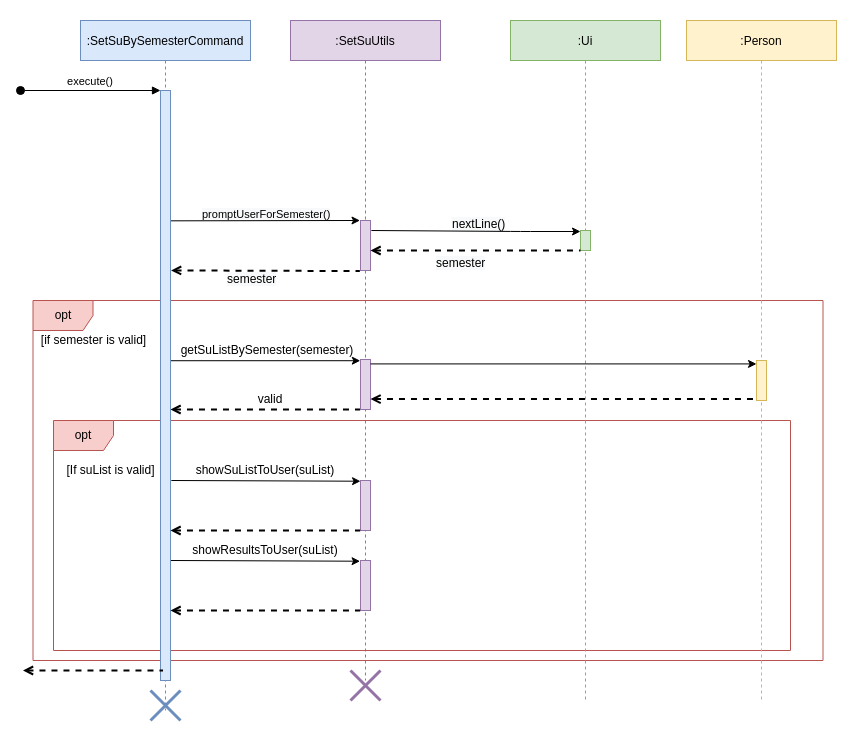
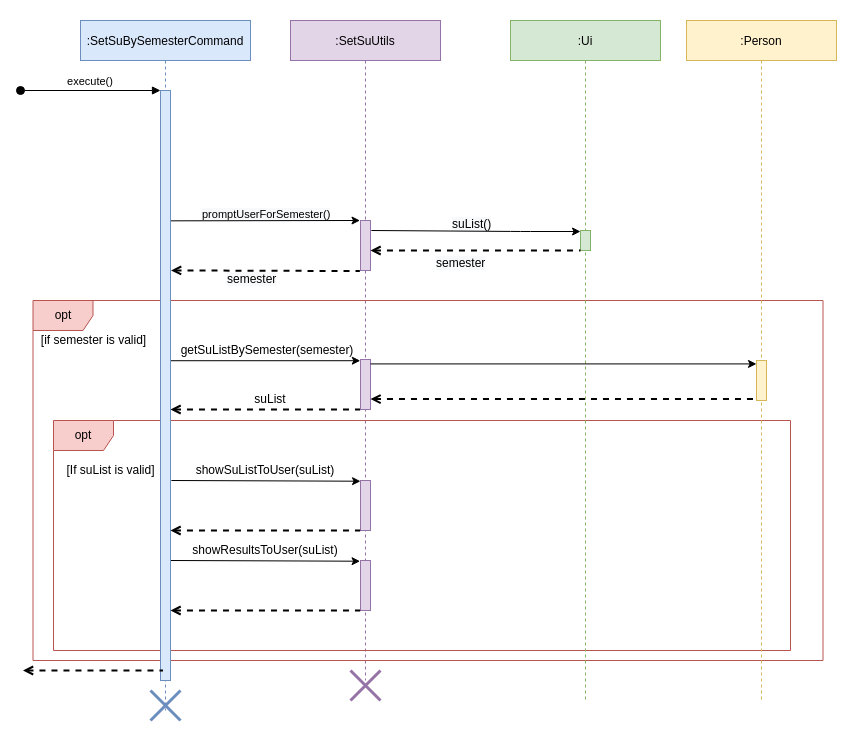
node "nextLine()": label "nextLine()" -> "suList()"
node "valid": label "valid" -> "suList"
